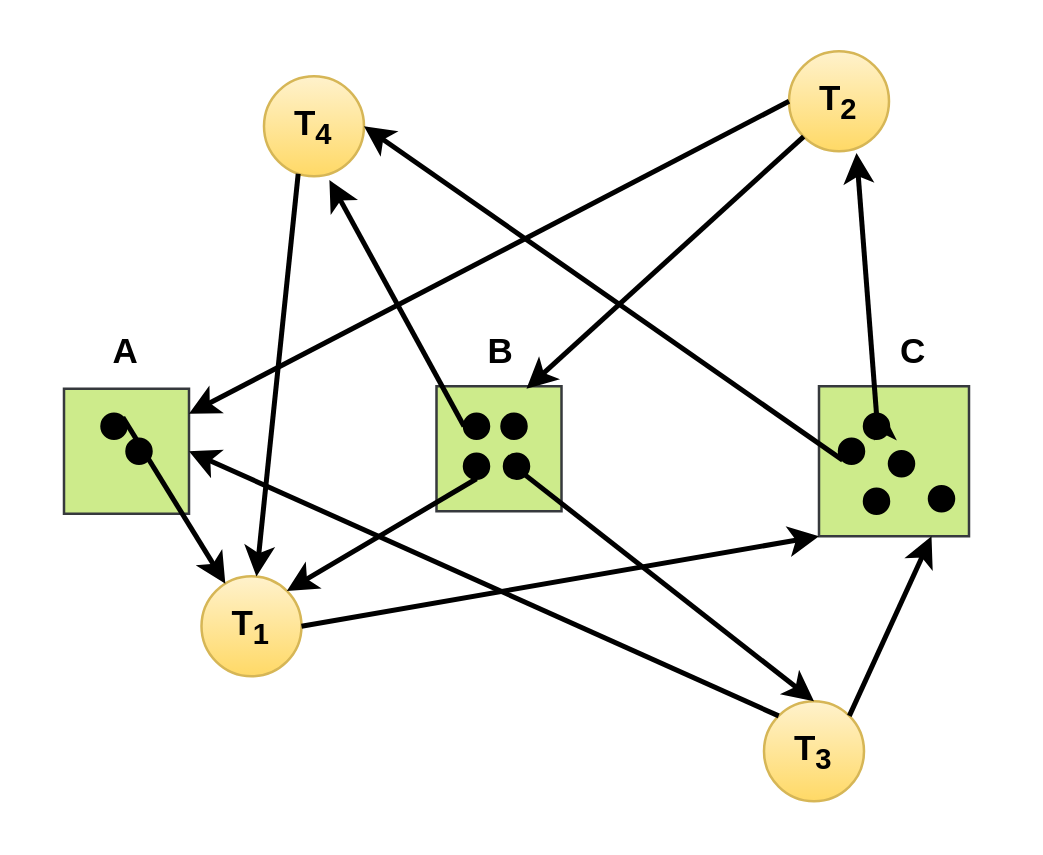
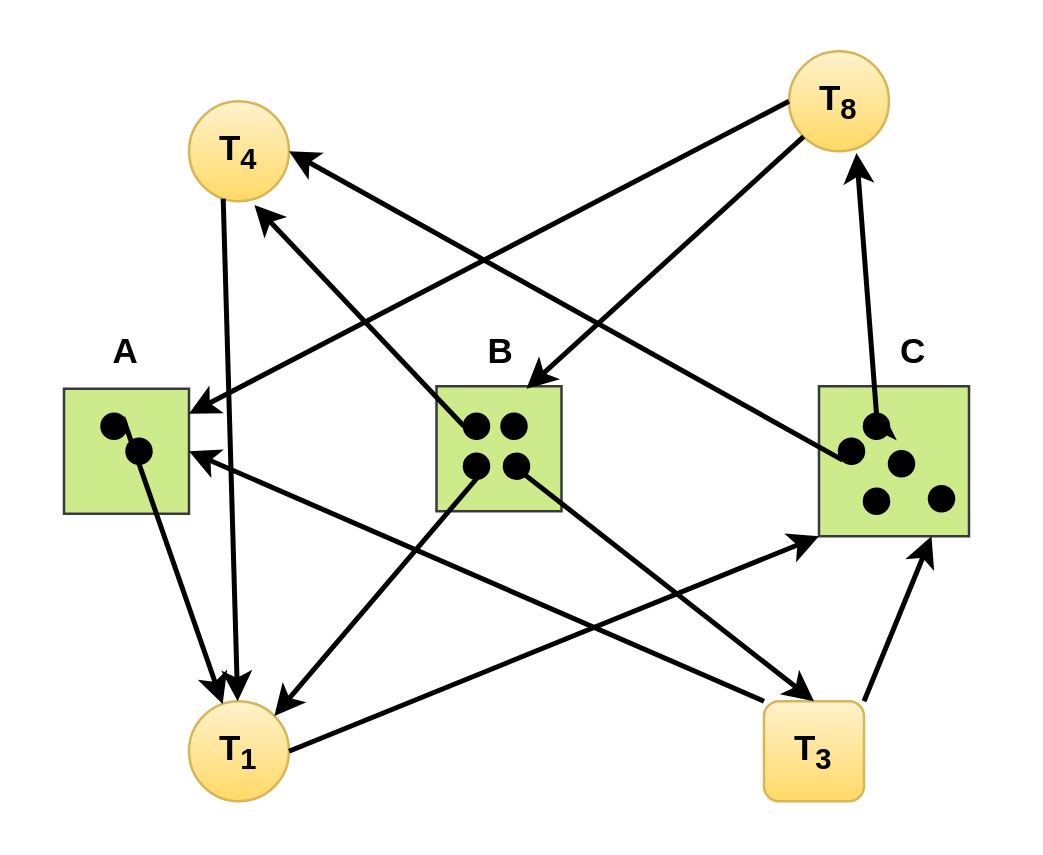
node "T2": label "T2" -> "T8"
node "T4": moved (314, 126) -> (239, 151)
node "T1": moved (251, 626) -> (239, 751)
node "T3": shape ellipse -> rounded rectangle
